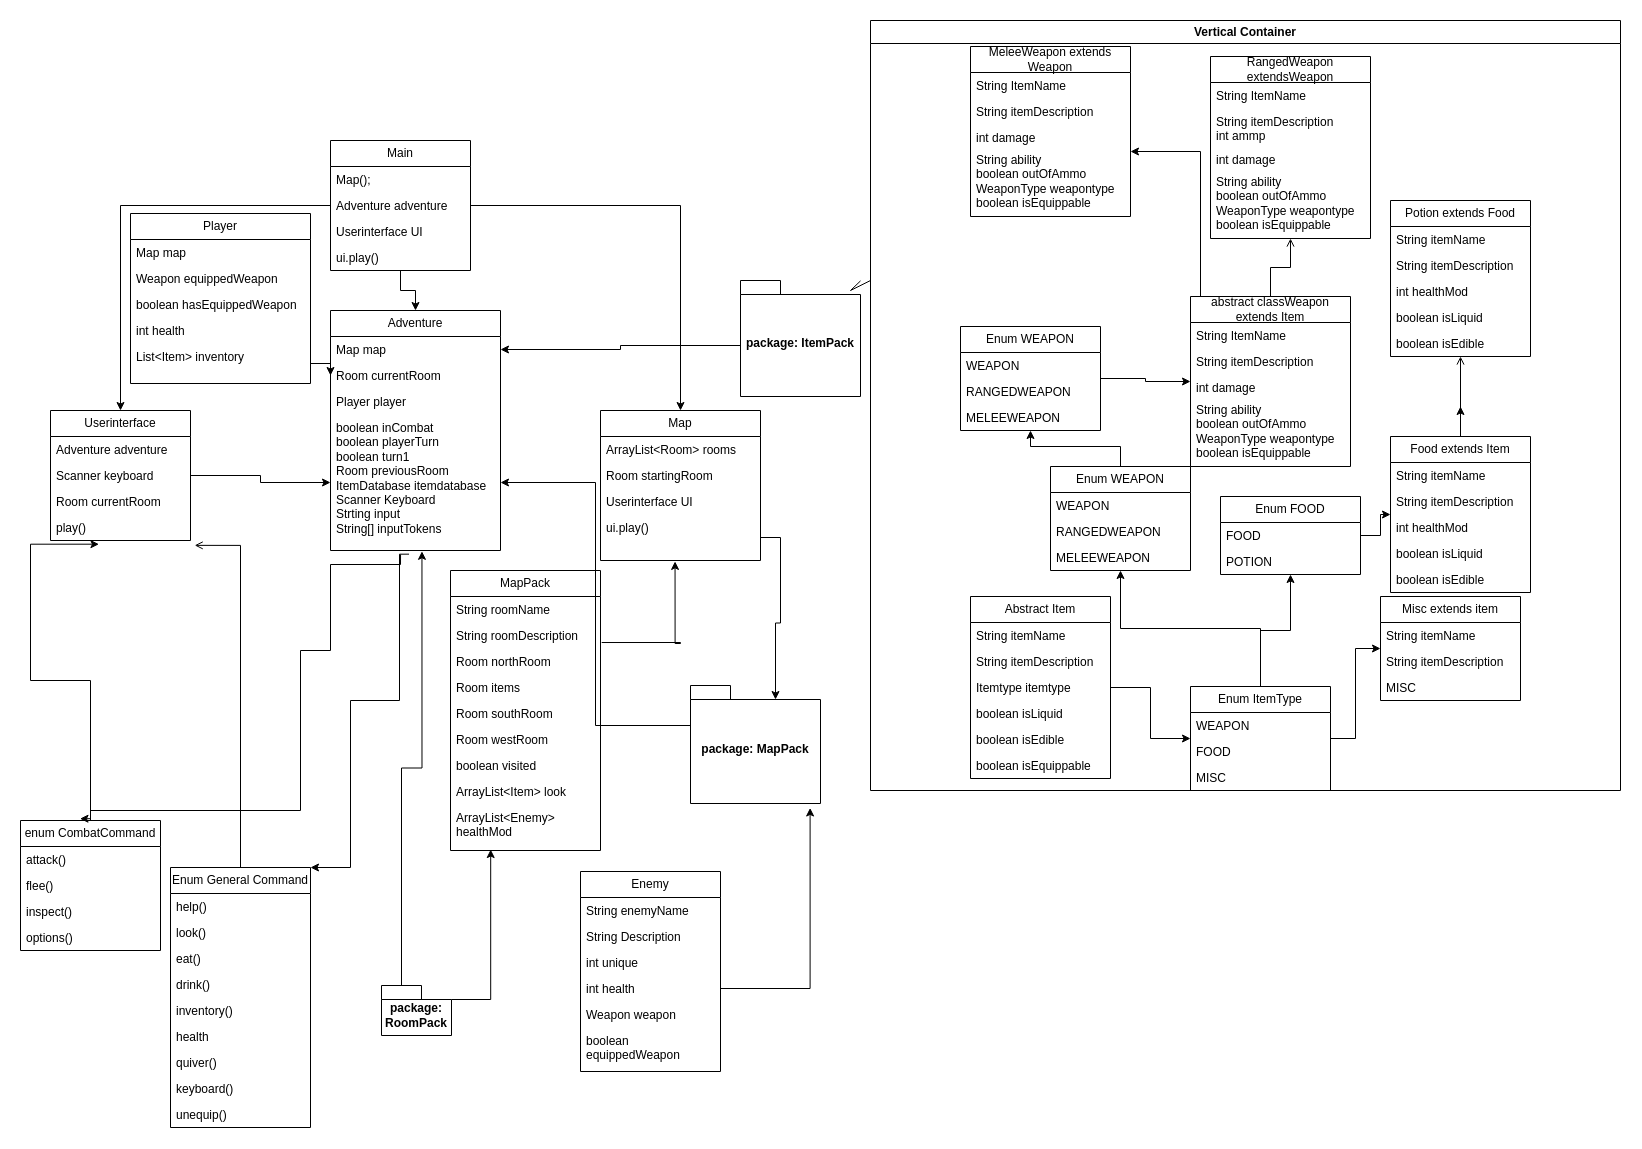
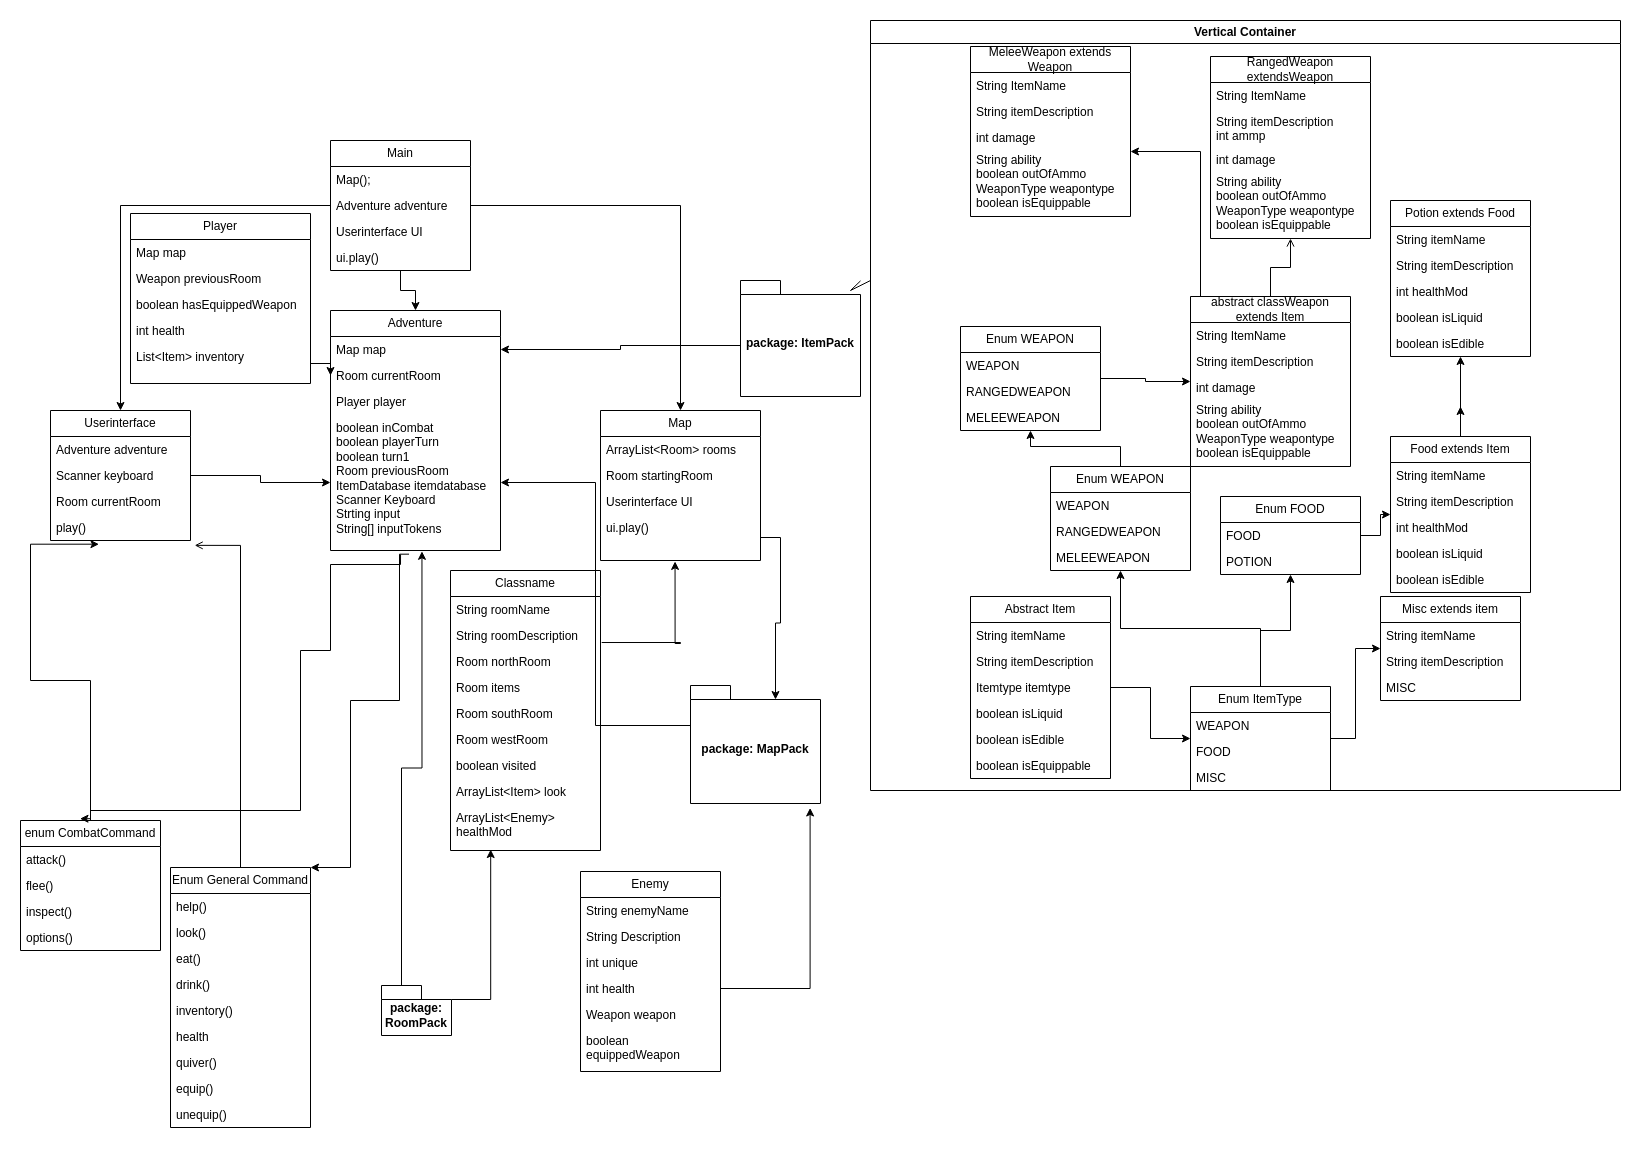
node "Weapon equippedWeapon": label "Weapon equippedWeapon" -> "Weapon previousRoom"
edge "Food extends Item" -> "Potion extends Food": arrowhead open -> classic
node "MapPack": label "MapPack" -> "Classname"
node "keyboard()": label "keyboard()" -> "equip()"
